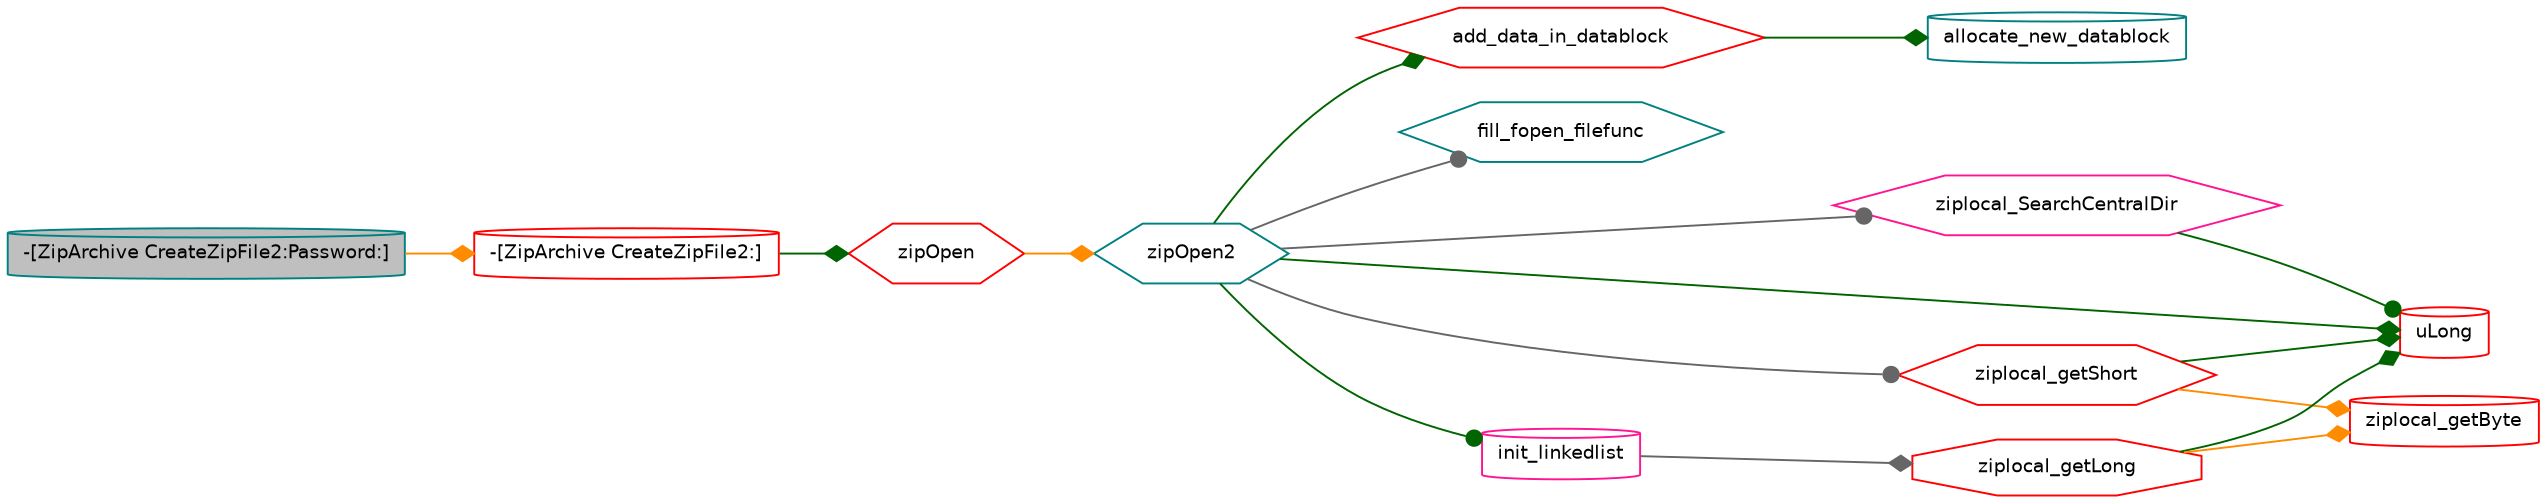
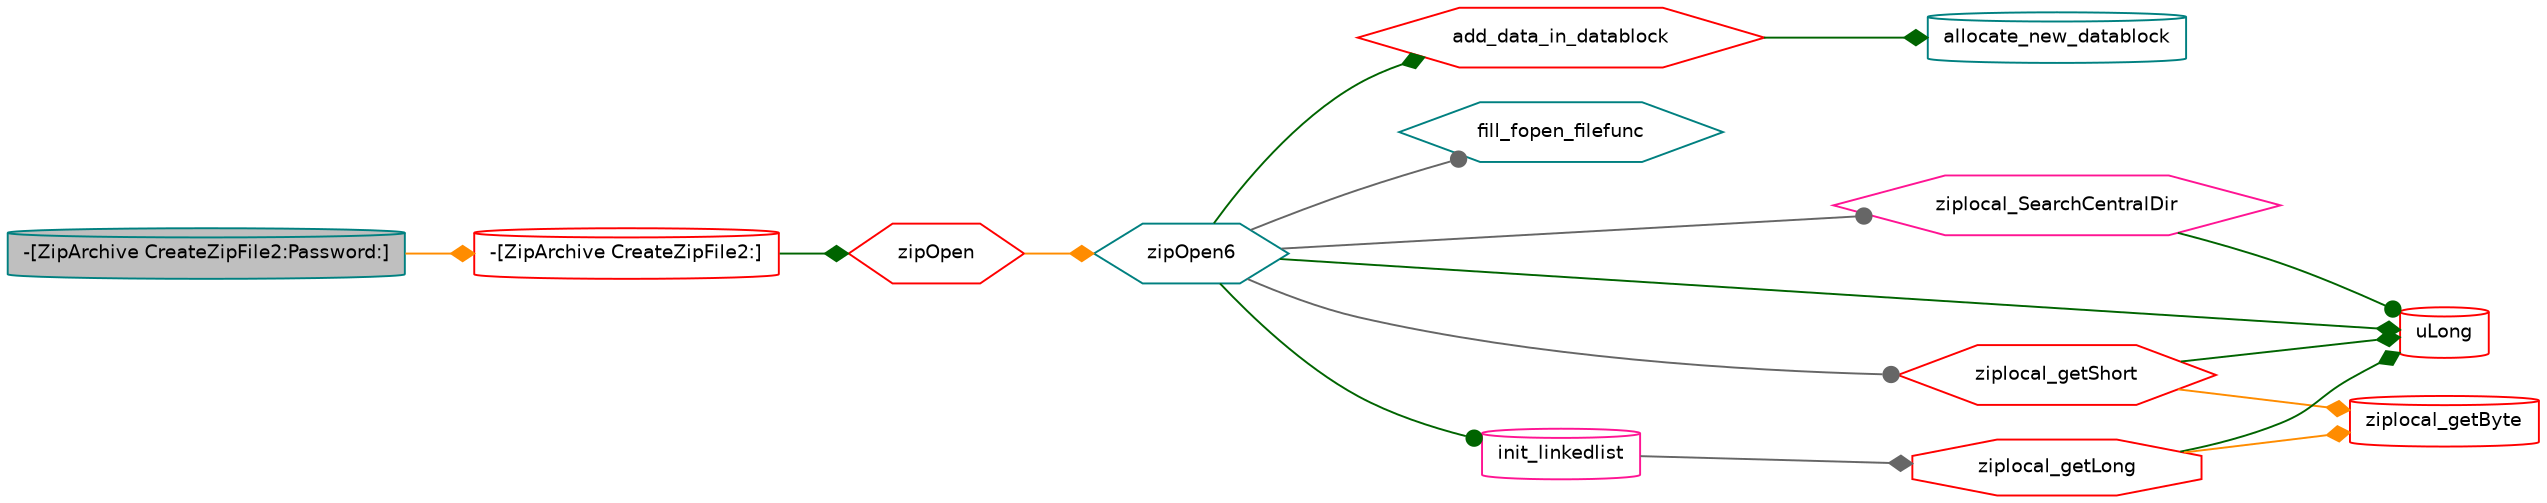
node "zipOpen2": label "zipOpen2" -> "zipOpen6"
